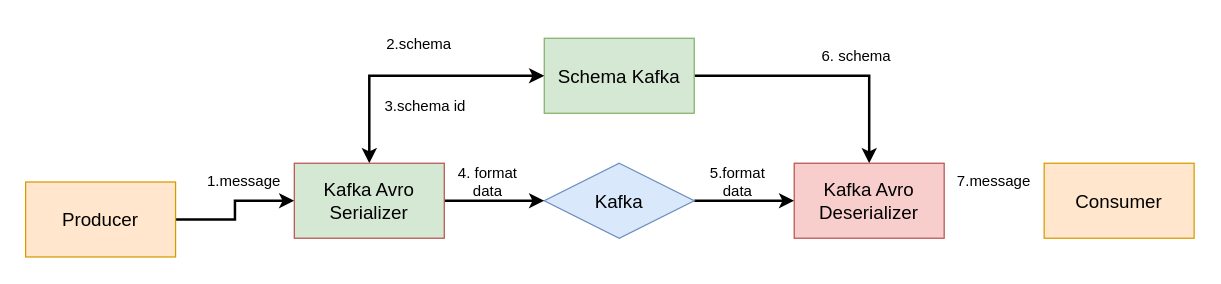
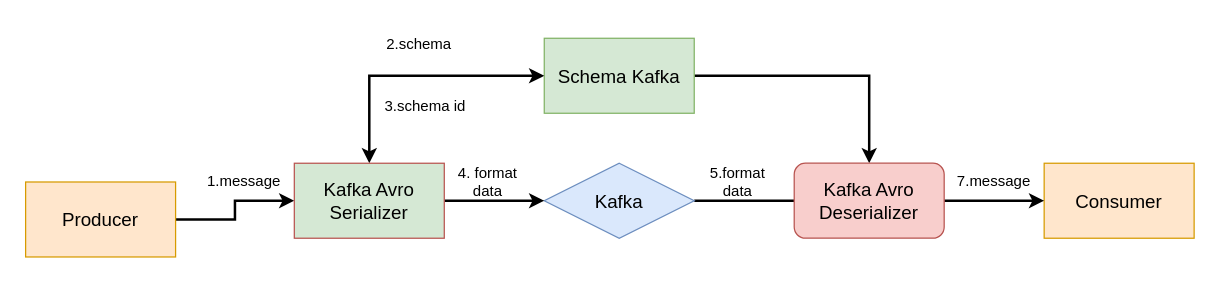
node "6. schema": removed
edge "Kafka" -> "Kafka Avro Deserializer": arrowhead classic -> none
node "Kafka Avro Deserializer": shape rectangle -> rounded rectangle
edge "Kafka Avro Deserializer" -> "Consumer": added
